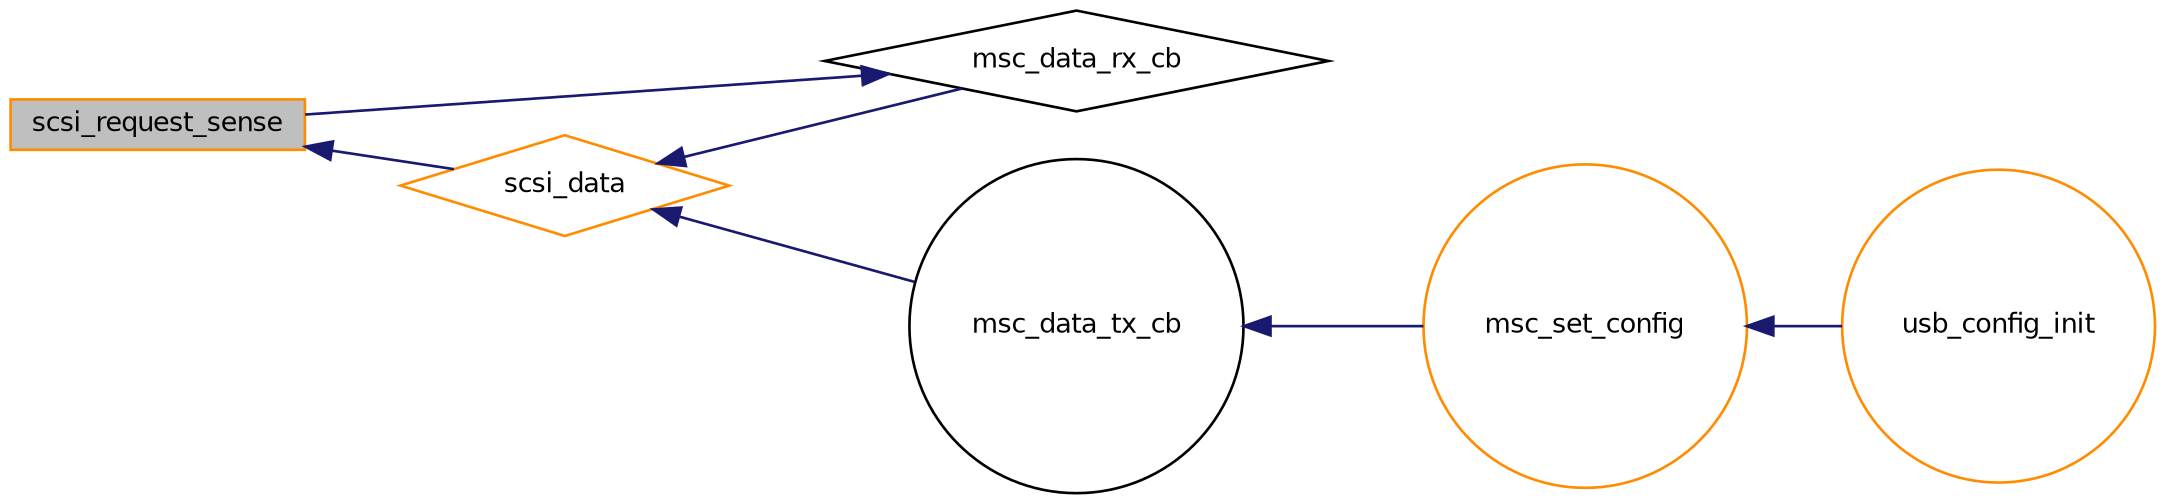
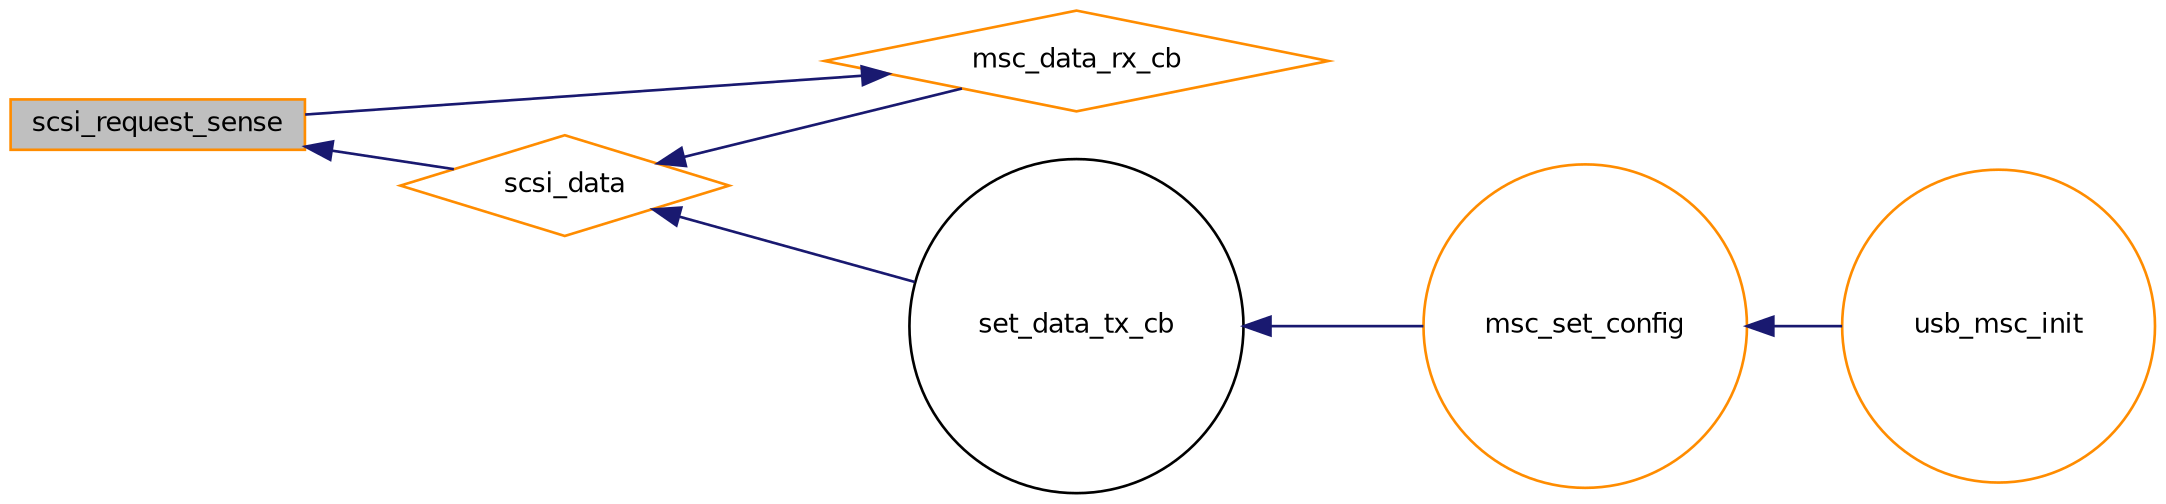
node "msc_data_rx_cb": color black -> darkorange
node "msc_data_tx_cb": label "msc_data_tx_cb" -> "set_data_tx_cb"
node "usb_config_init": label "usb_config_init" -> "usb_msc_init"
